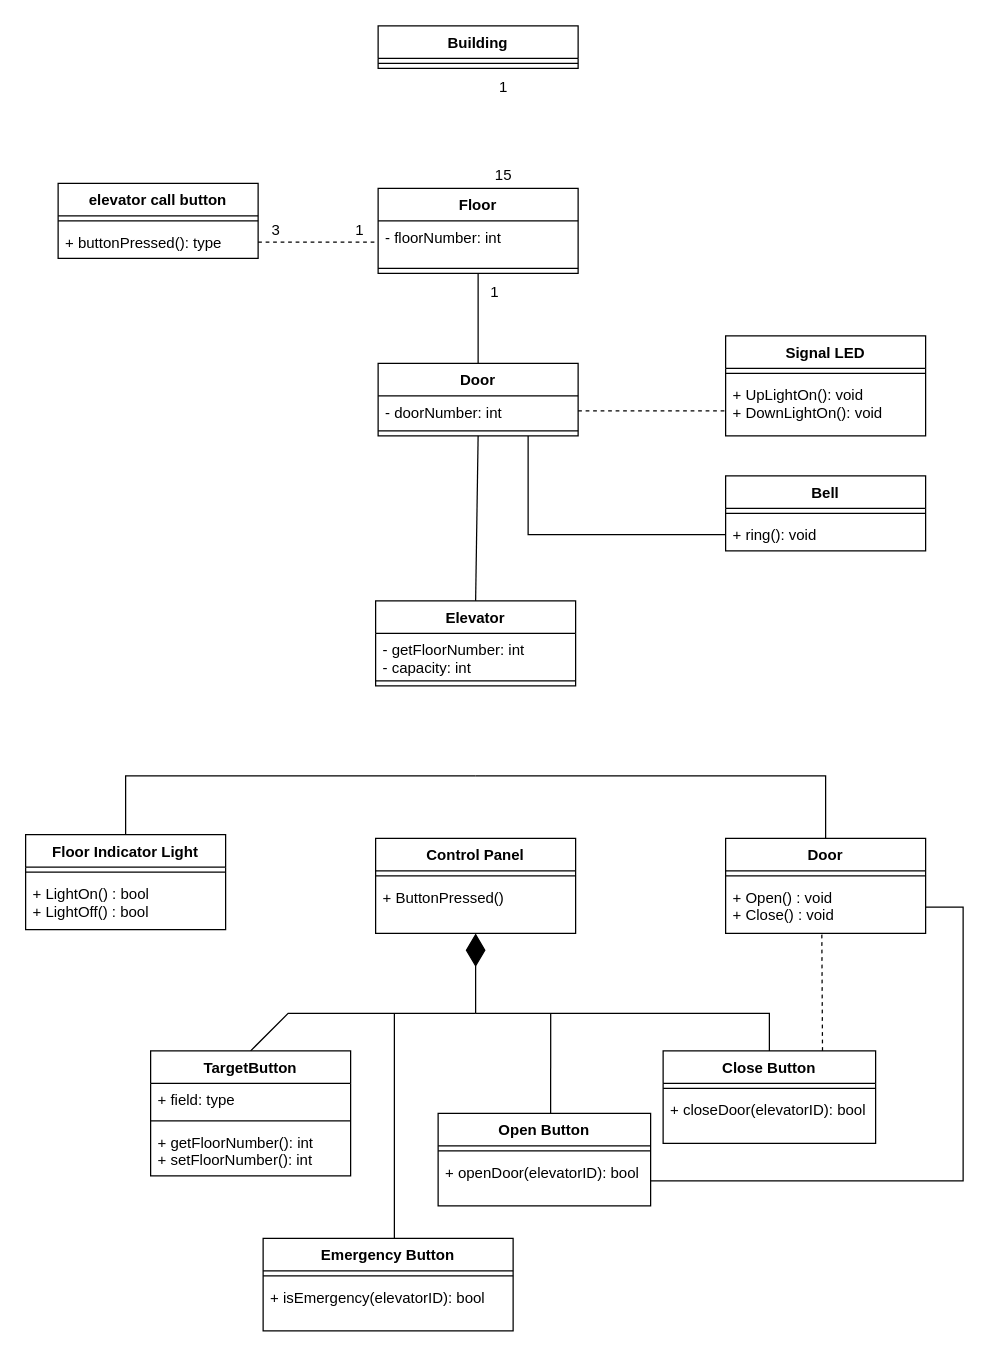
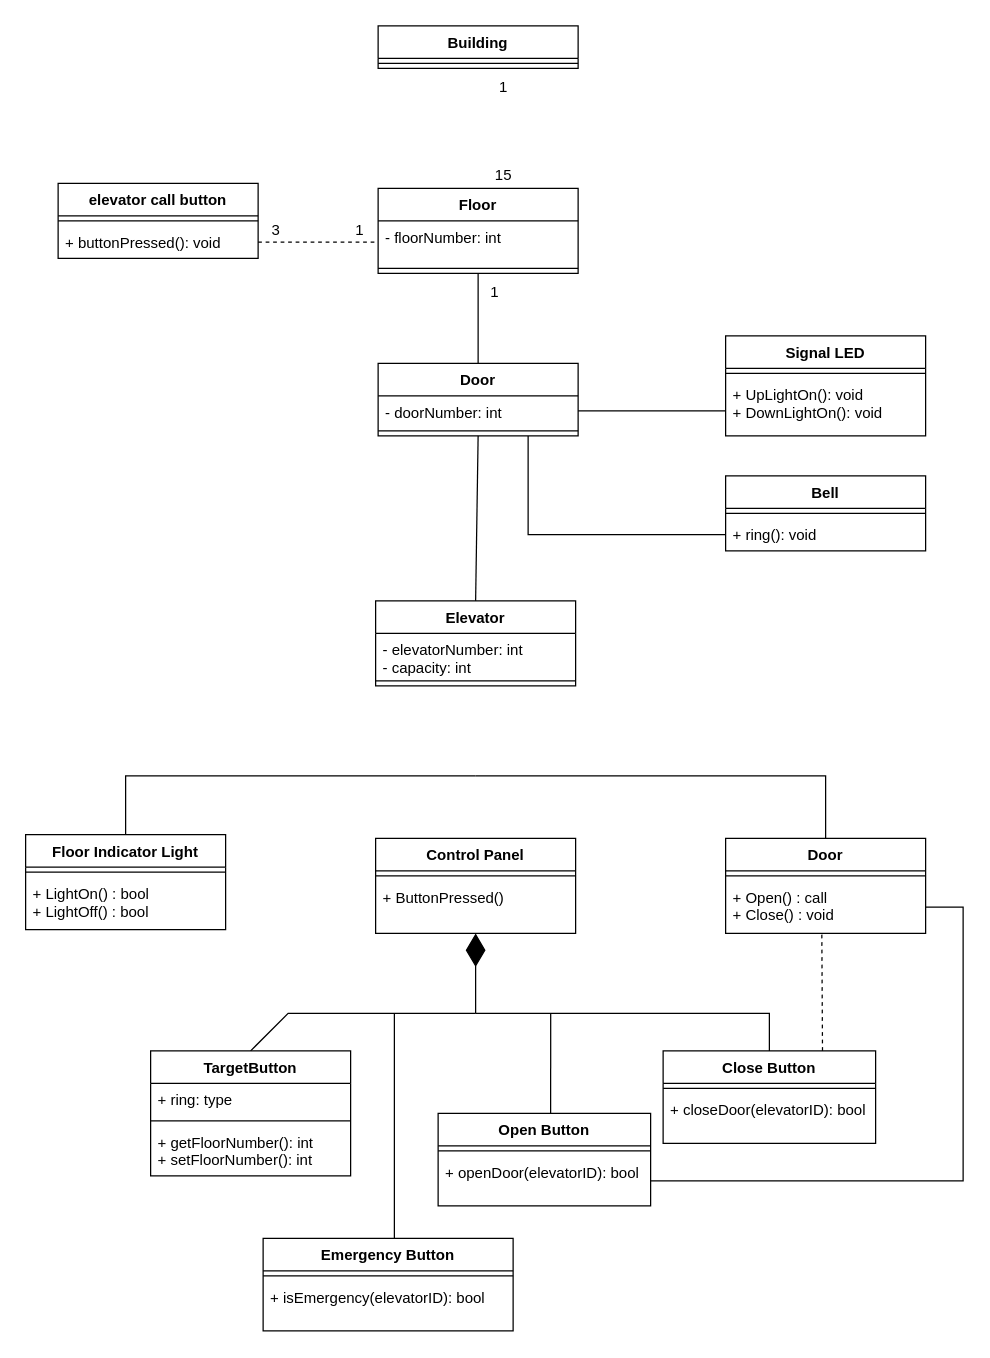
node "+ buttonPressed(): type": label "+ buttonPressed(): type" -> "+ buttonPressed(): void"
edge "Signal LED" -- "- doorNumber: int": style dashed -> solid
node "- getFloorNumber: int - capacity: int": label "- getFloorNumber: int - capacity: int" -> "- elevatorNumber: int - capacity: int"
node "+ Open() : void + Close() : void": label "+ Open() : void + Close() : void" -> "+ Open() : call + Close() : void"
node "+ field: type": label "+ field: type" -> "+ ring: type"
